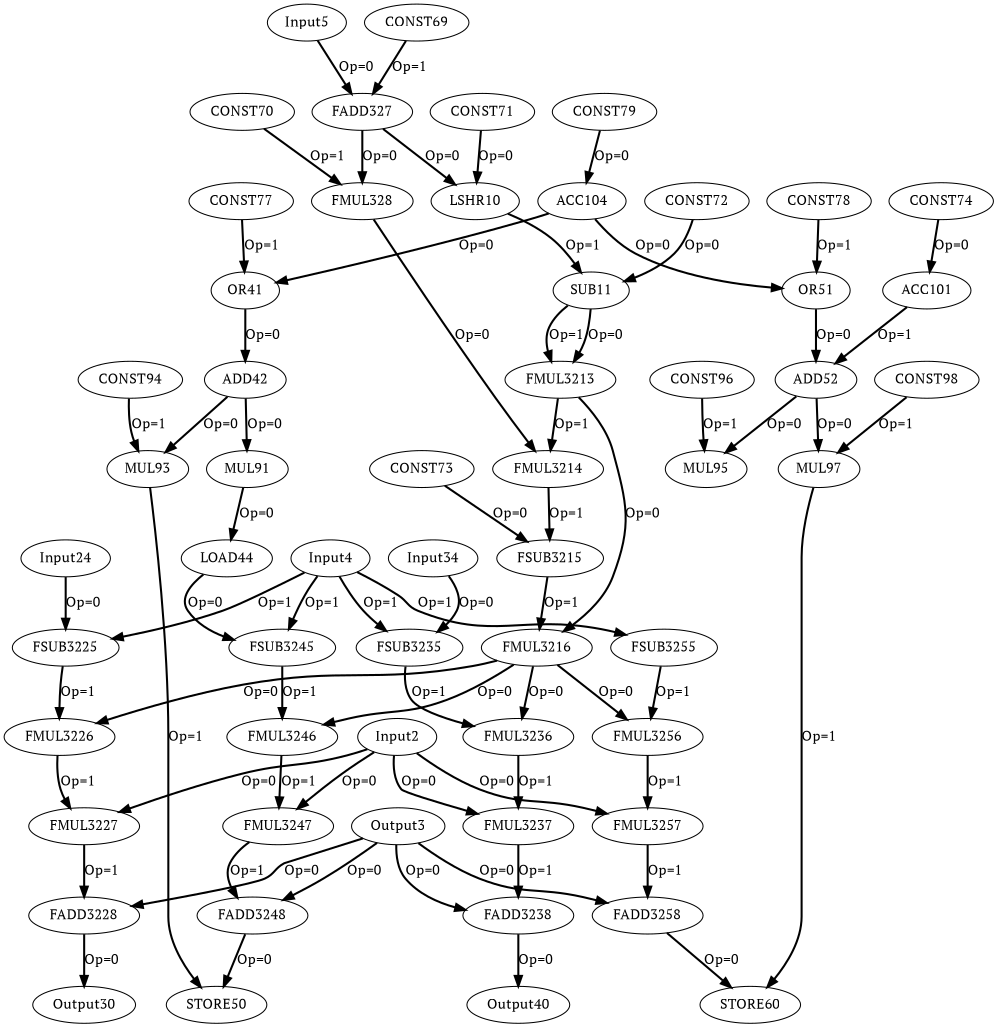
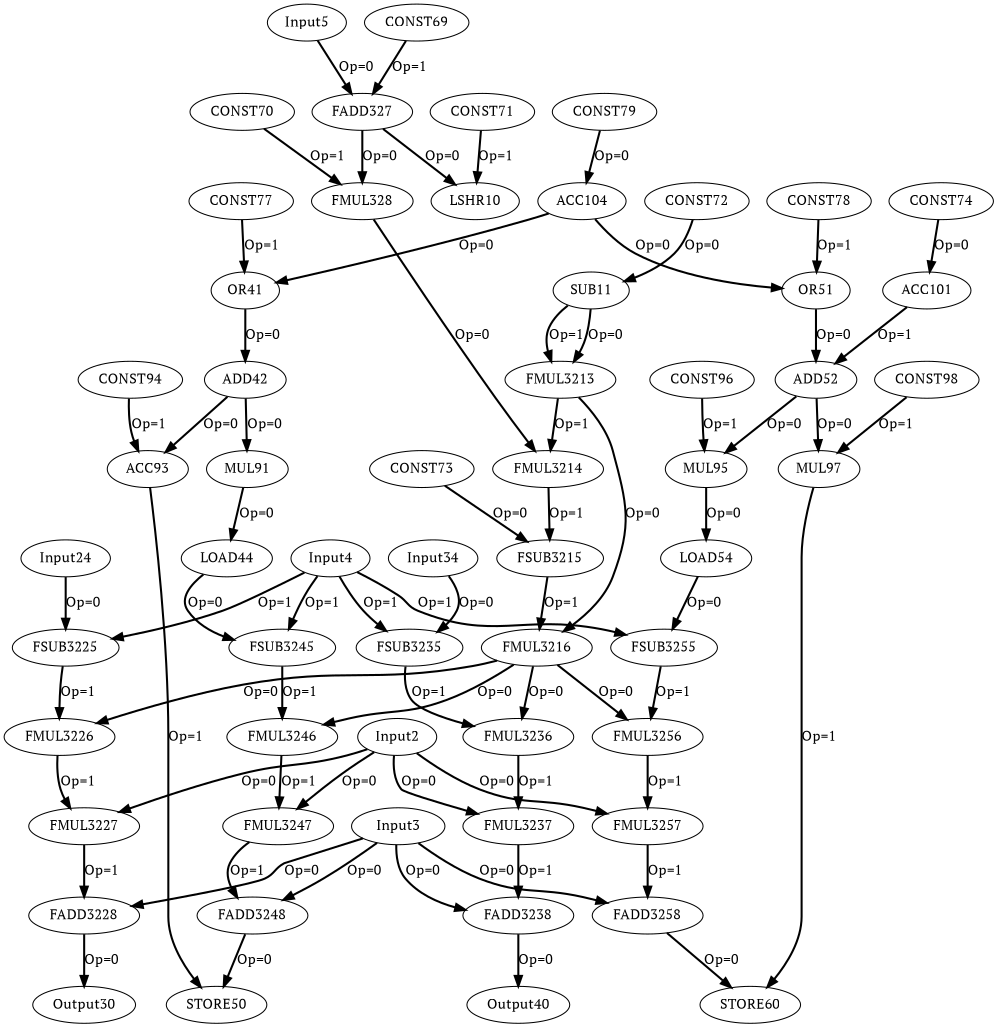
edge "CONST71" -> "LSHR10": label "Op=0" -> "Op=1"
edge "LSHR10" -> "SUB11": removed, label "Op=1"
node "MUL93": label "MUL93" -> "ACC93"
node "LOAD54": added
node "Output3": label "Output3" -> "Input3"
